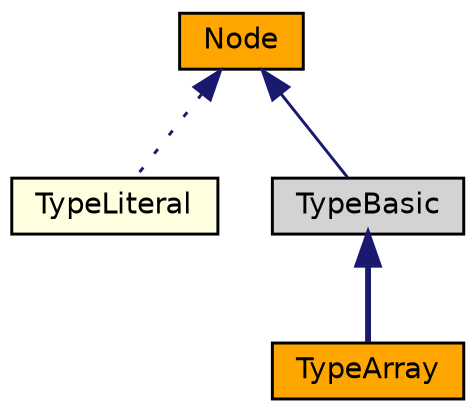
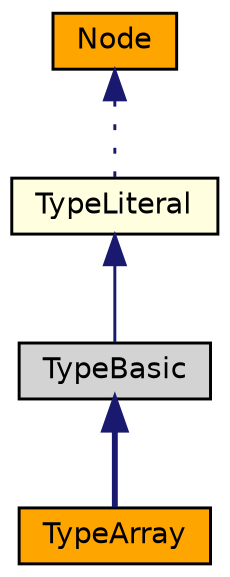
edge "TypeBasic" -> "Node": now "TypeBasic" -> "TypeLiteral"
